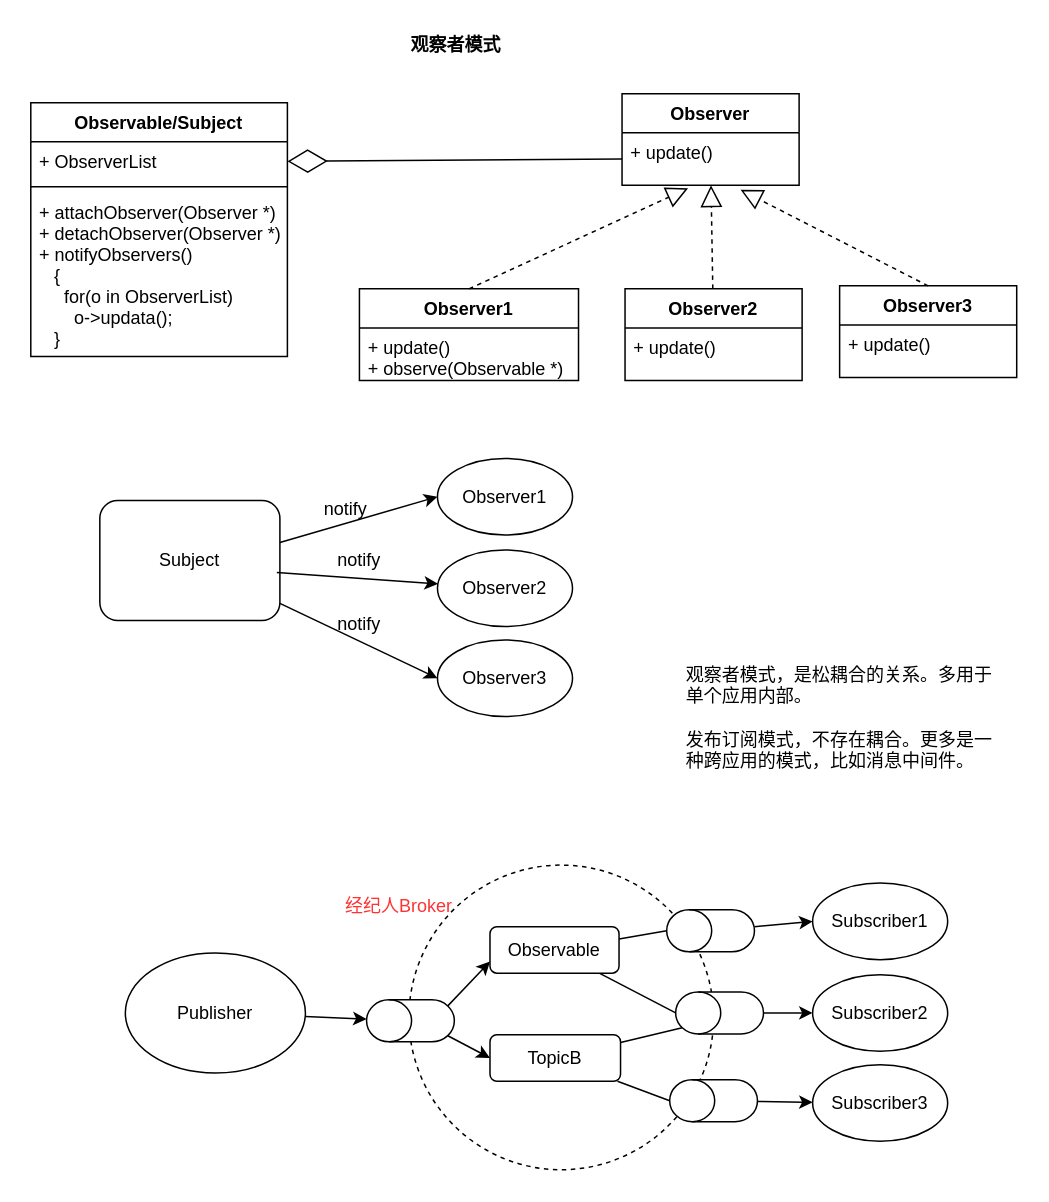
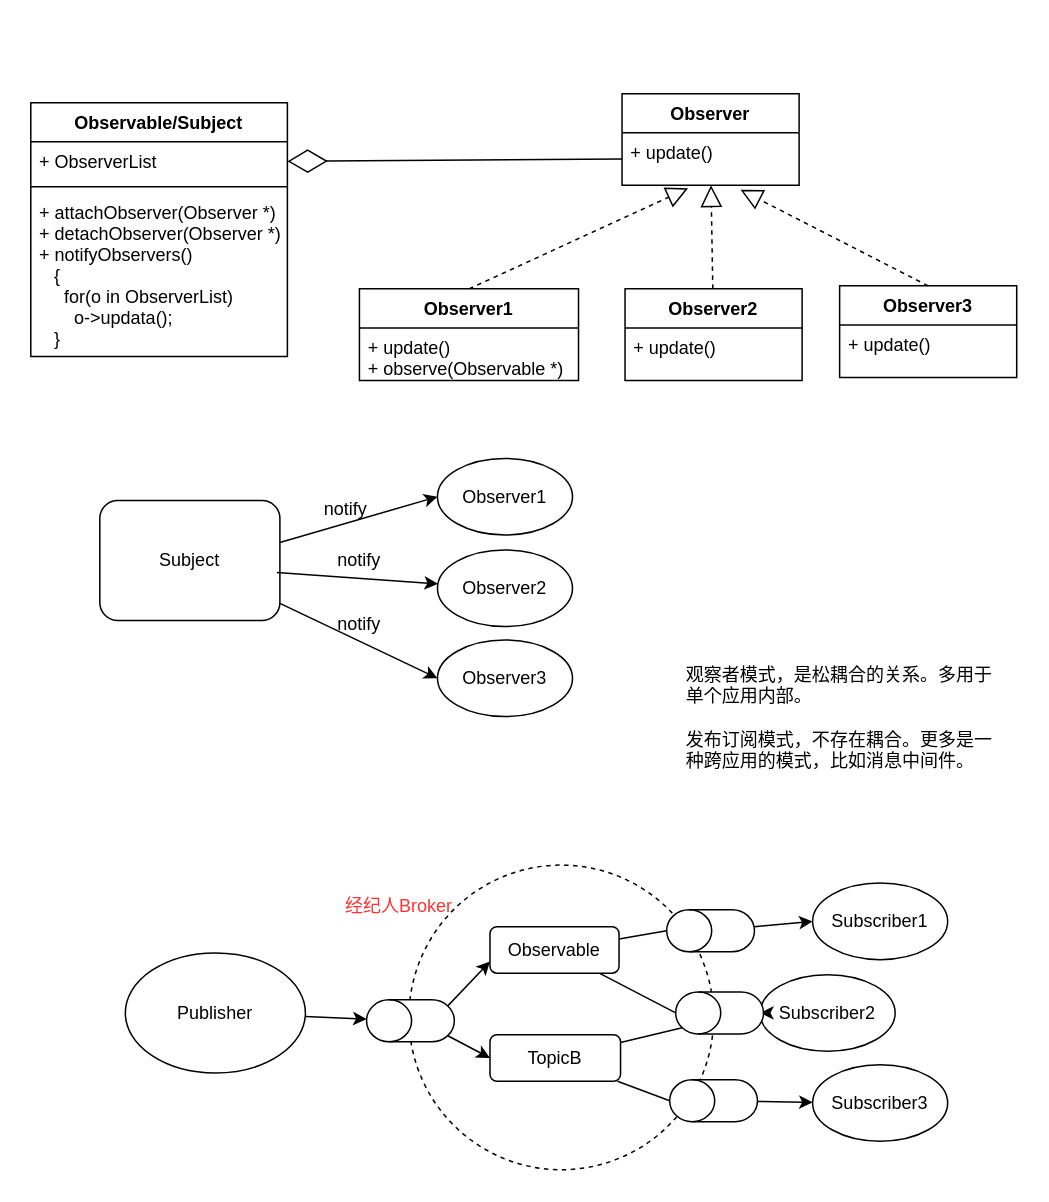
node "观察者模式": removed
node "Subscriber2": moved (880, 1013) -> (827, 1013)
